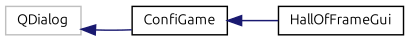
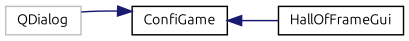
edge "ConfiGame" -> "QDialog": reversed
